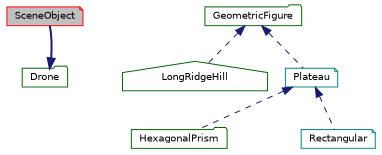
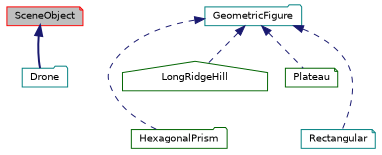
node "GeometricFigure": color darkgreen -> teal
edge "SceneObject" -> "Drone": reversed
node "Drone": color darkgreen -> teal
node "Plateau": color teal -> darkgreen
edge "HexagonalPrism" -> "Plateau": now "HexagonalPrism" -> "GeometricFigure"
edge "Rectangular" -> "Plateau": now "Rectangular" -> "GeometricFigure"
